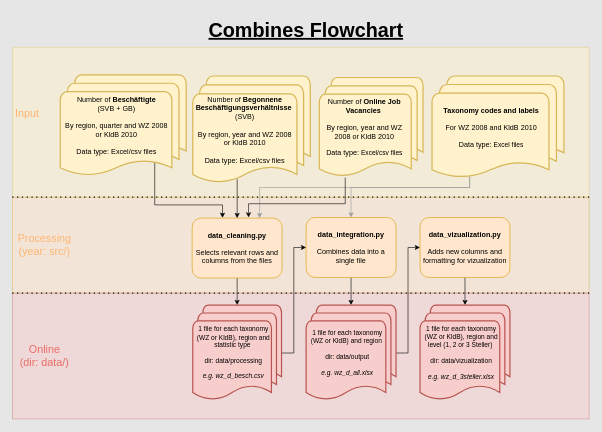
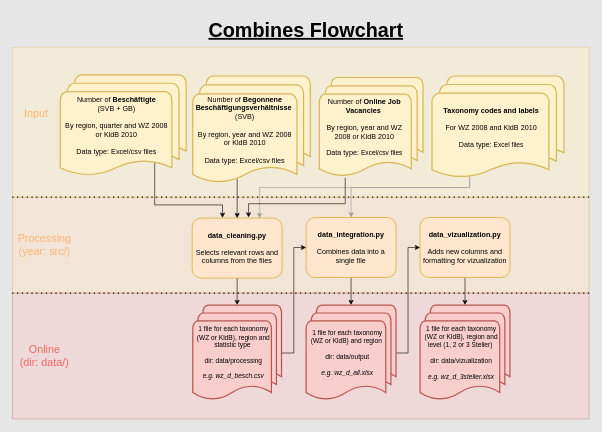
node "Input": moved (27, 114) -> (36, 114)
